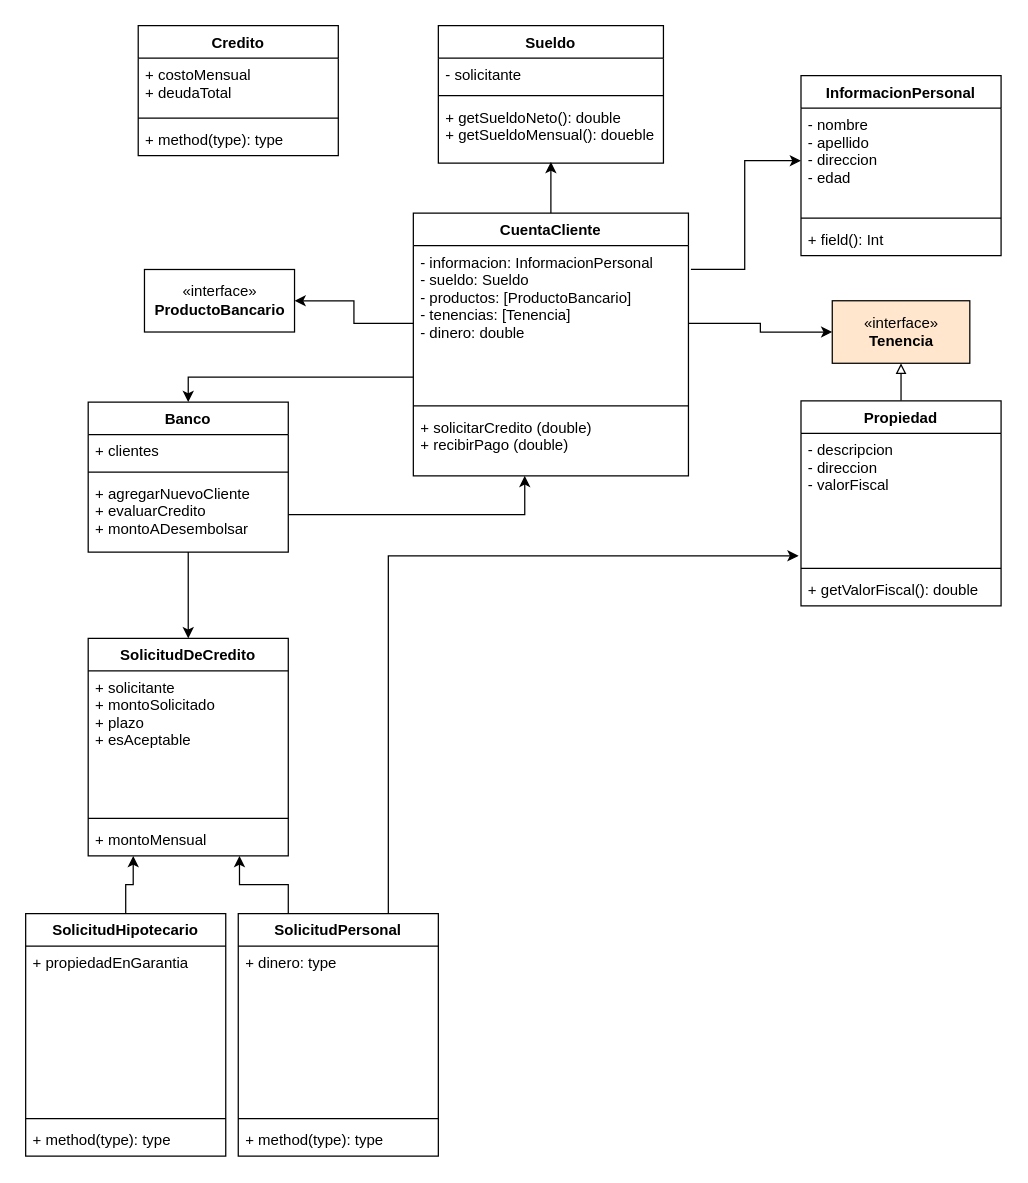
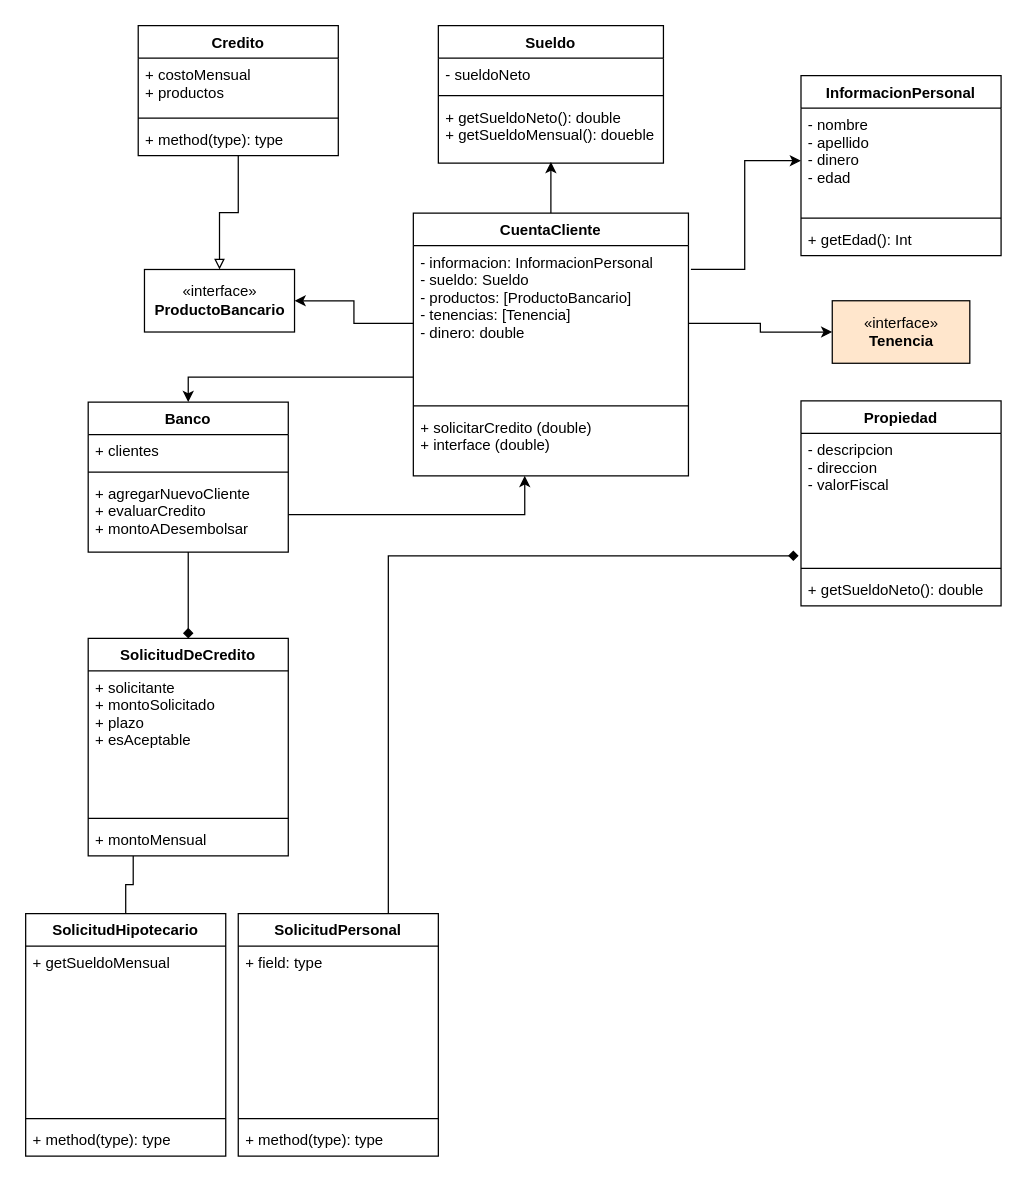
node "+ costoMensual + deudaTotal": label "+ costoMensual + deudaTotal" -> "+ costoMensual + productos"
node "- solicitante": label "- solicitante" -> "- sueldoNeto"
node "- nombre - apellido - direccion - edad": label "- nombre - apellido - direccion - edad" -> "- nombre - apellido - dinero - edad"
edge "Credito" -> "«interface» ProductoBancario": added
node "+ field(): Int": label "+ field(): Int" -> "+ getEdad(): Int"
edge "Propiedad" -> "«interface» Tenencia": removed
node "+ solicitarCredito (double) + recibirPago (double)": label "+ solicitarCredito (double) + recibirPago (double)" -> "+ solicitarCredito (double) + interface (double)"
edge "SolicitudPersonal" -> "- descripcion - direccion - valorFiscal": arrowhead classic -> diamond
node "+ getValorFiscal(): double": label "+ getValorFiscal(): double" -> "+ getSueldoNeto(): double"
edge "Banco" -> "SolicitudDeCredito": arrowhead classic -> diamond
edge "SolicitudHipotecario" -> "+ montoMensual": arrowhead classic -> none
edge "SolicitudPersonal" -> "+ montoMensual": removed
node "+ propiedadEnGarantia": label "+ propiedadEnGarantia" -> "+ getSueldoMensual"
node "+ dinero: type": label "+ dinero: type" -> "+ field: type"
